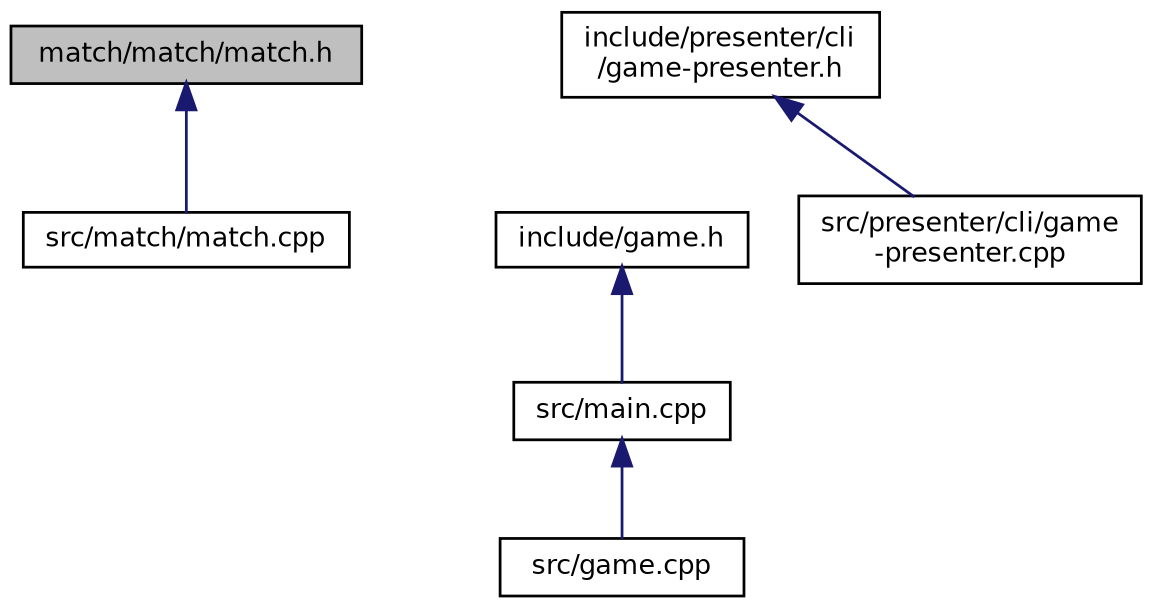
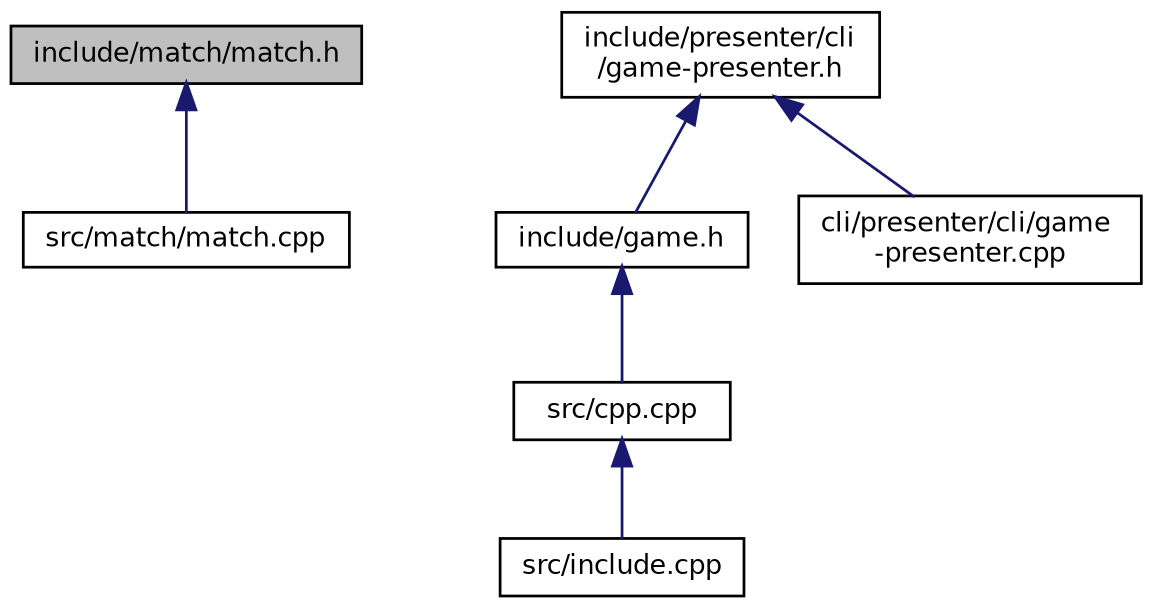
node "match/match/match.h": label "match/match/match.h" -> "include/match/match.h"
edge "include/game.h" -> "include/presenter/cli /game-presenter.h": added
node "src/presenter/cli/game -presenter.cpp": label "src/presenter/cli/game -presenter.cpp" -> "cli/presenter/cli/game -presenter.cpp"
node "src/main.cpp": label "src/main.cpp" -> "src/cpp.cpp"
node "src/game.cpp": label "src/game.cpp" -> "src/include.cpp"
